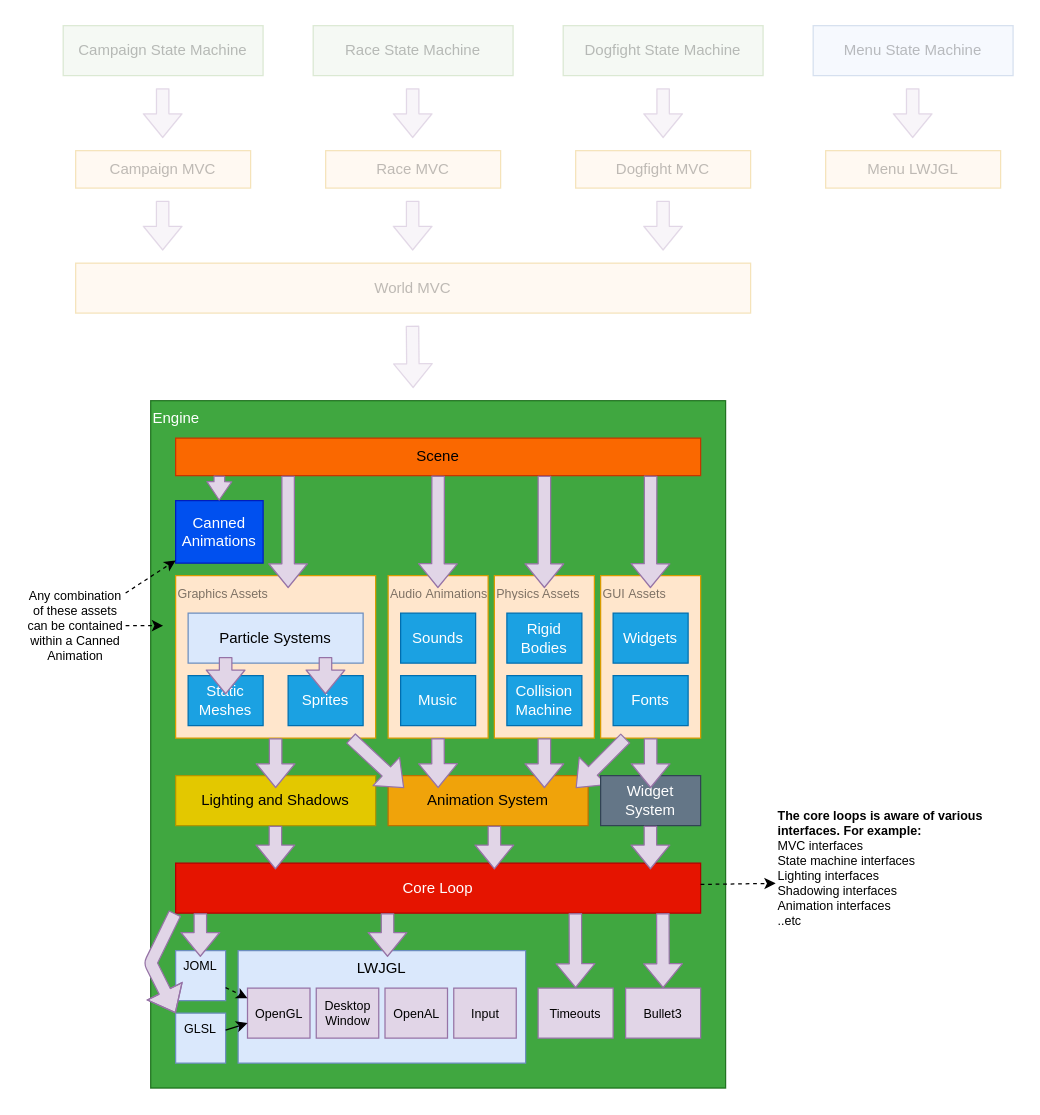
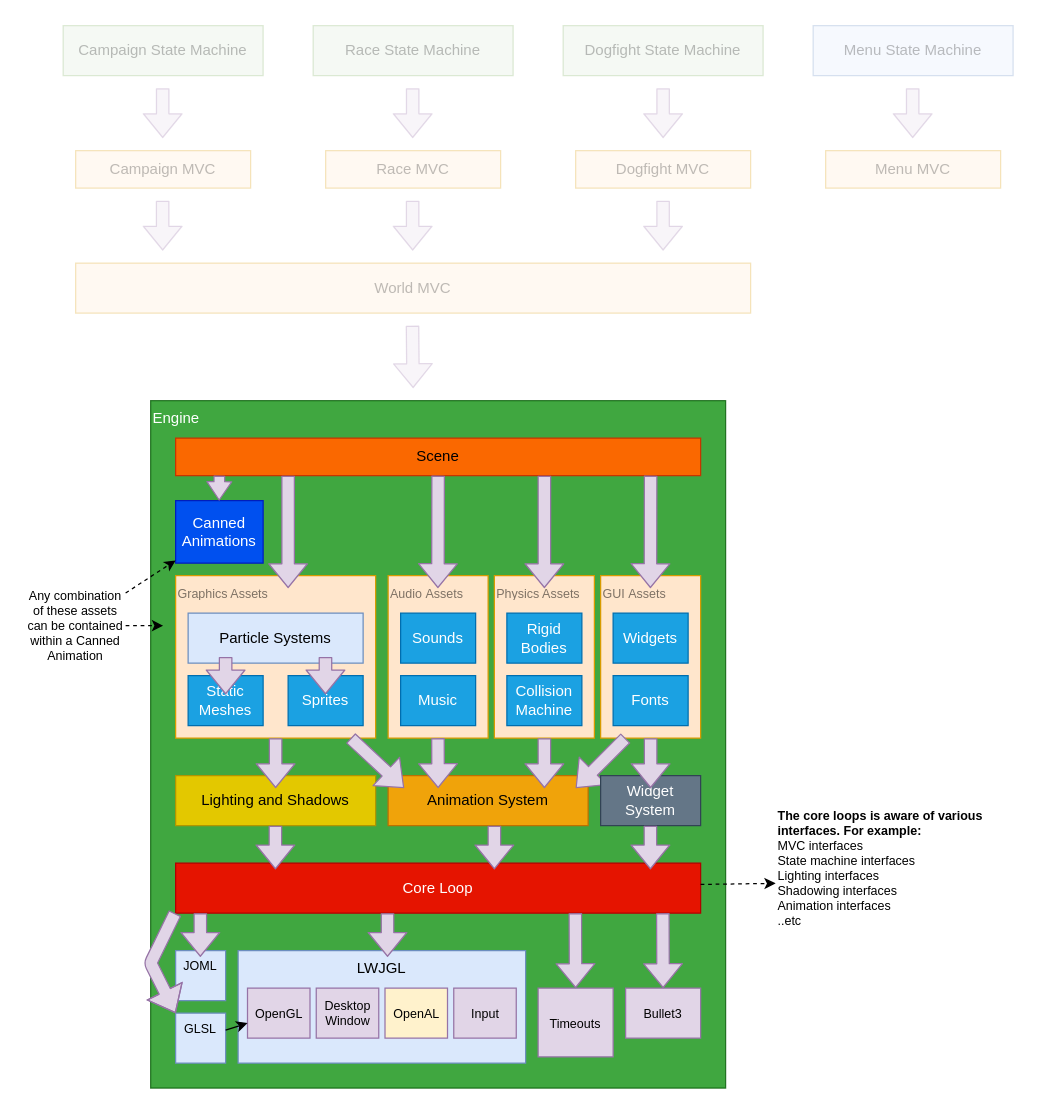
node "Menu LWJGL": label "Menu LWJGL" -> "Menu MVC"
node "Audio Animations": label "Audio Animations" -> "Audio Assets"
edge "JOML" -> "OpenGL": removed
node "OpenAL": fillcolor #e1d5e7 -> #fff2cc
node "Timeouts": size 75x50 -> 75x69
